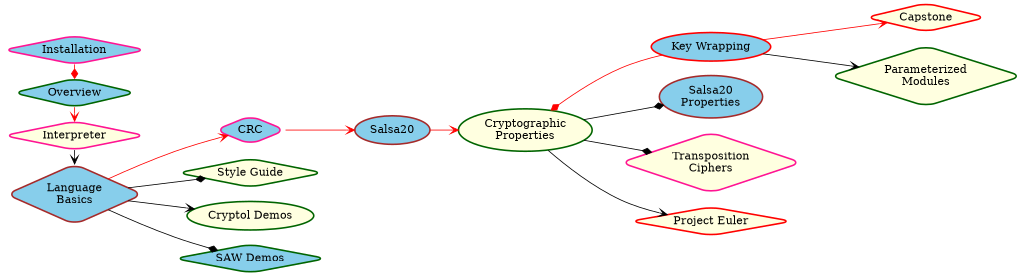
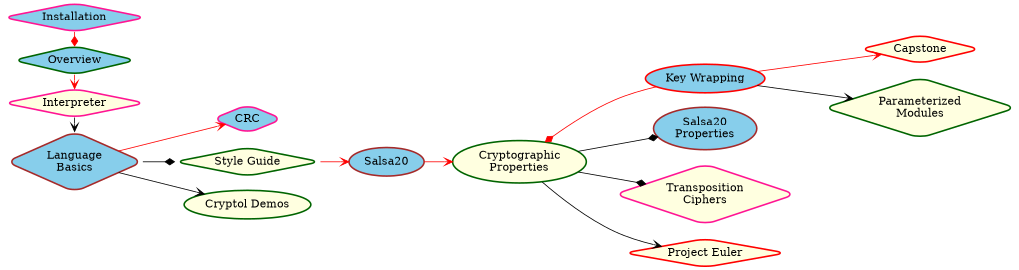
edge "CRC" -> "Salsa20": now "Style Guide" -> "Salsa20"
node "SAW Demos": removed
